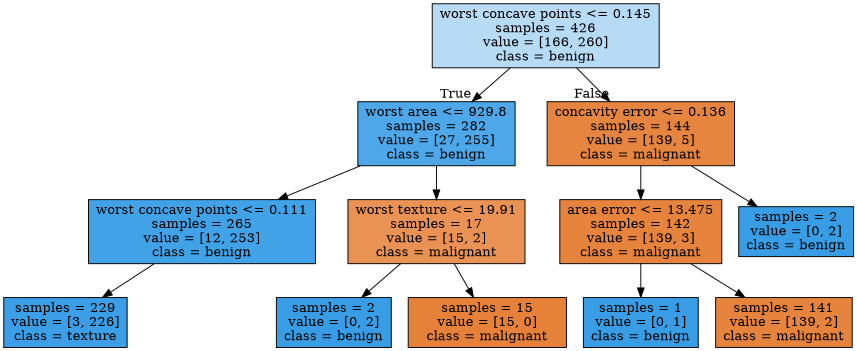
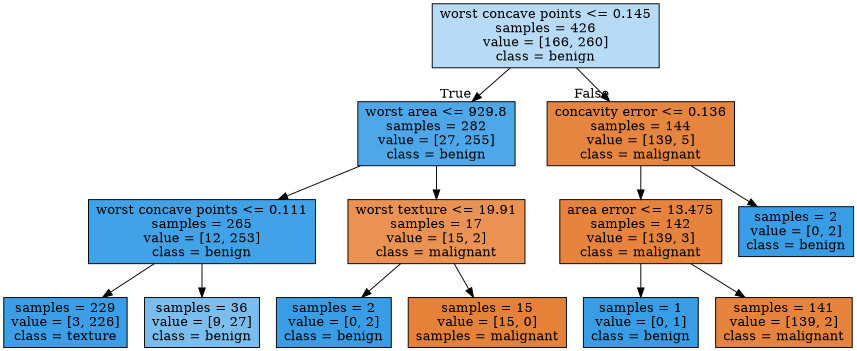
node "samples = 36 value = [9, 27] class = benign": added
node "samples = 15 value = [15, 0] class = malignant": label "samples = 15 value = [15, 0] class = malignant" -> "samples = 15 value = [15, 0] samples = malignant"
